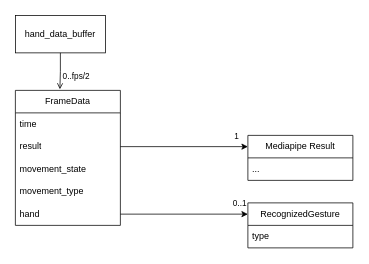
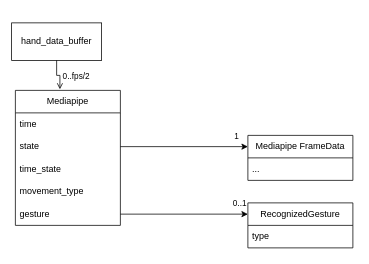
node "hand_data_buffer": moved (60, 34) -> (57, 42)
node "FrameData": label "FrameData" -> "Mediapipe"
node "result": label "result" -> "state"
node "Mediapipe Result": label "Mediapipe Result" -> "Mediapipe FrameData"
node "movement_state": label "movement_state" -> "time_state"
node "hand": label "hand" -> "gesture"
